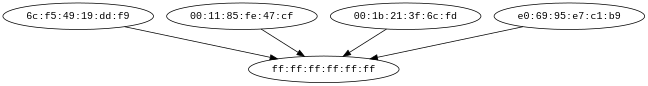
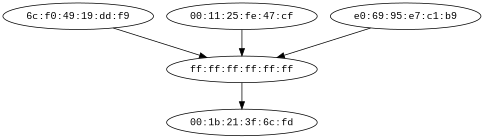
node "6c:f5:49:19:dd:f9": label "6c:f5:49:19:dd:f9" -> "6c:f0:49:19:dd:f9"
node "00:11:85:fe:47:cf": label "00:11:85:fe:47:cf" -> "00:11:25:fe:47:cf"
edge "00:1b:21:3f:6c:fd" -> "ff:ff:ff:ff:ff:ff": reversed
